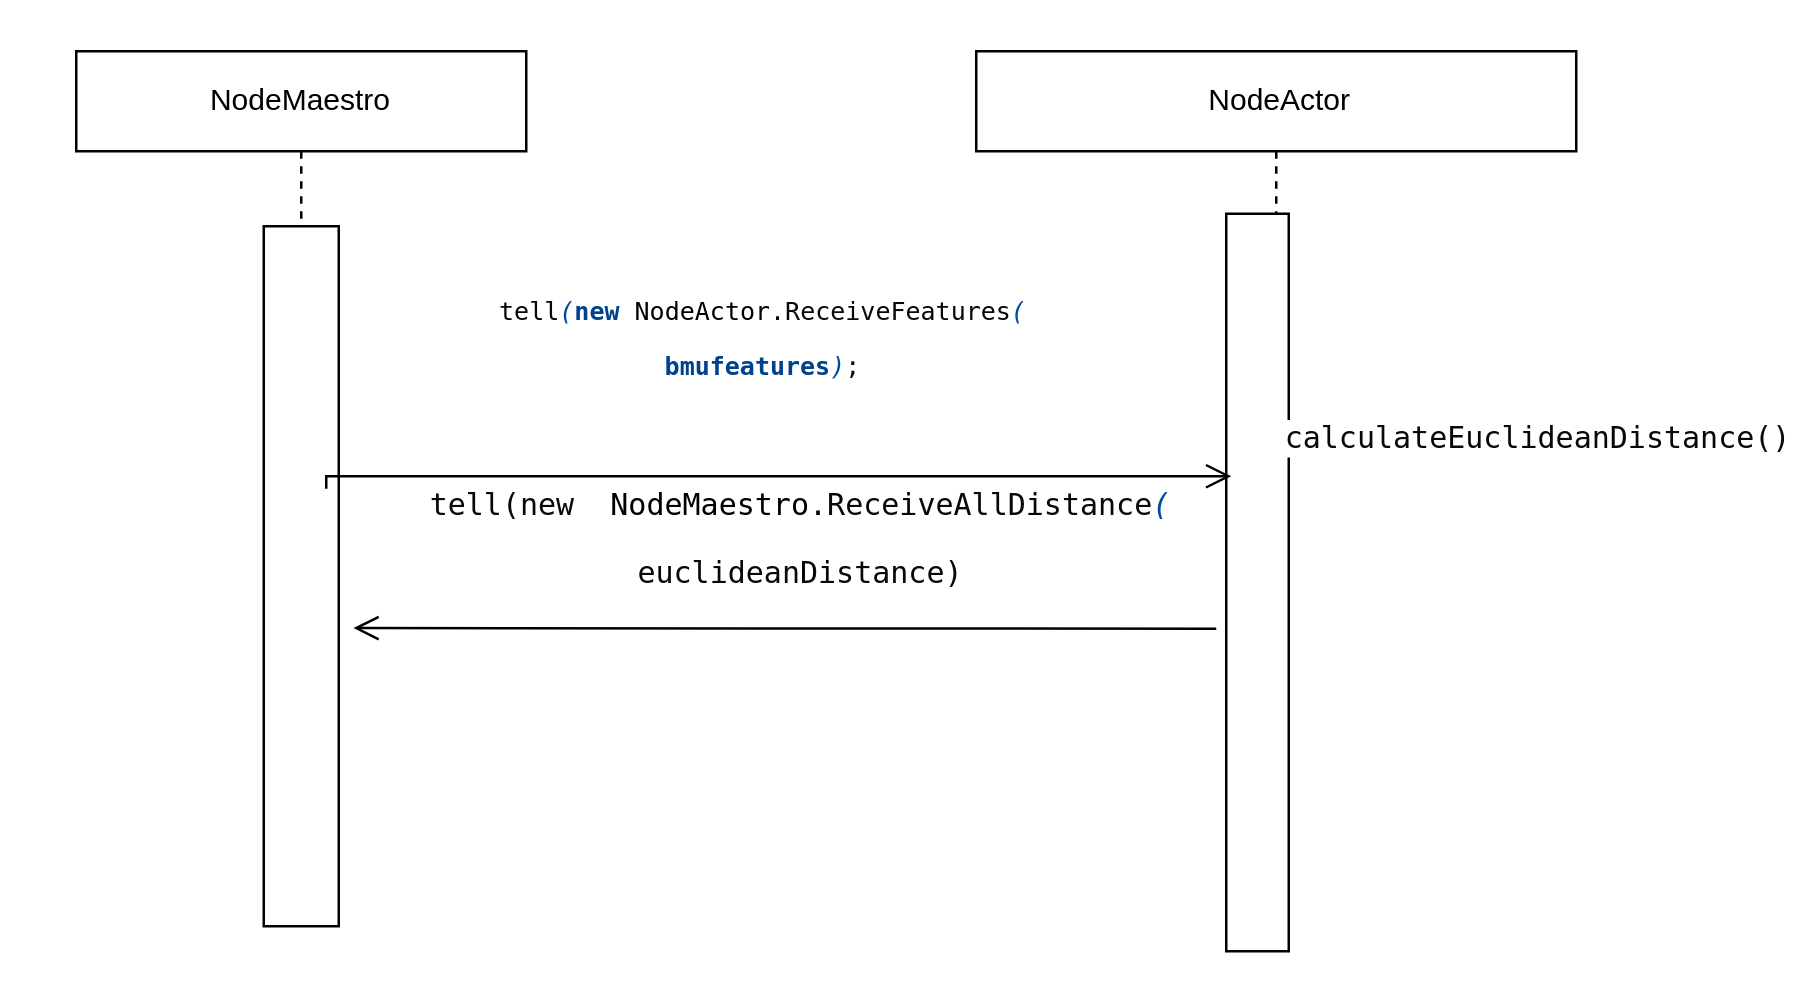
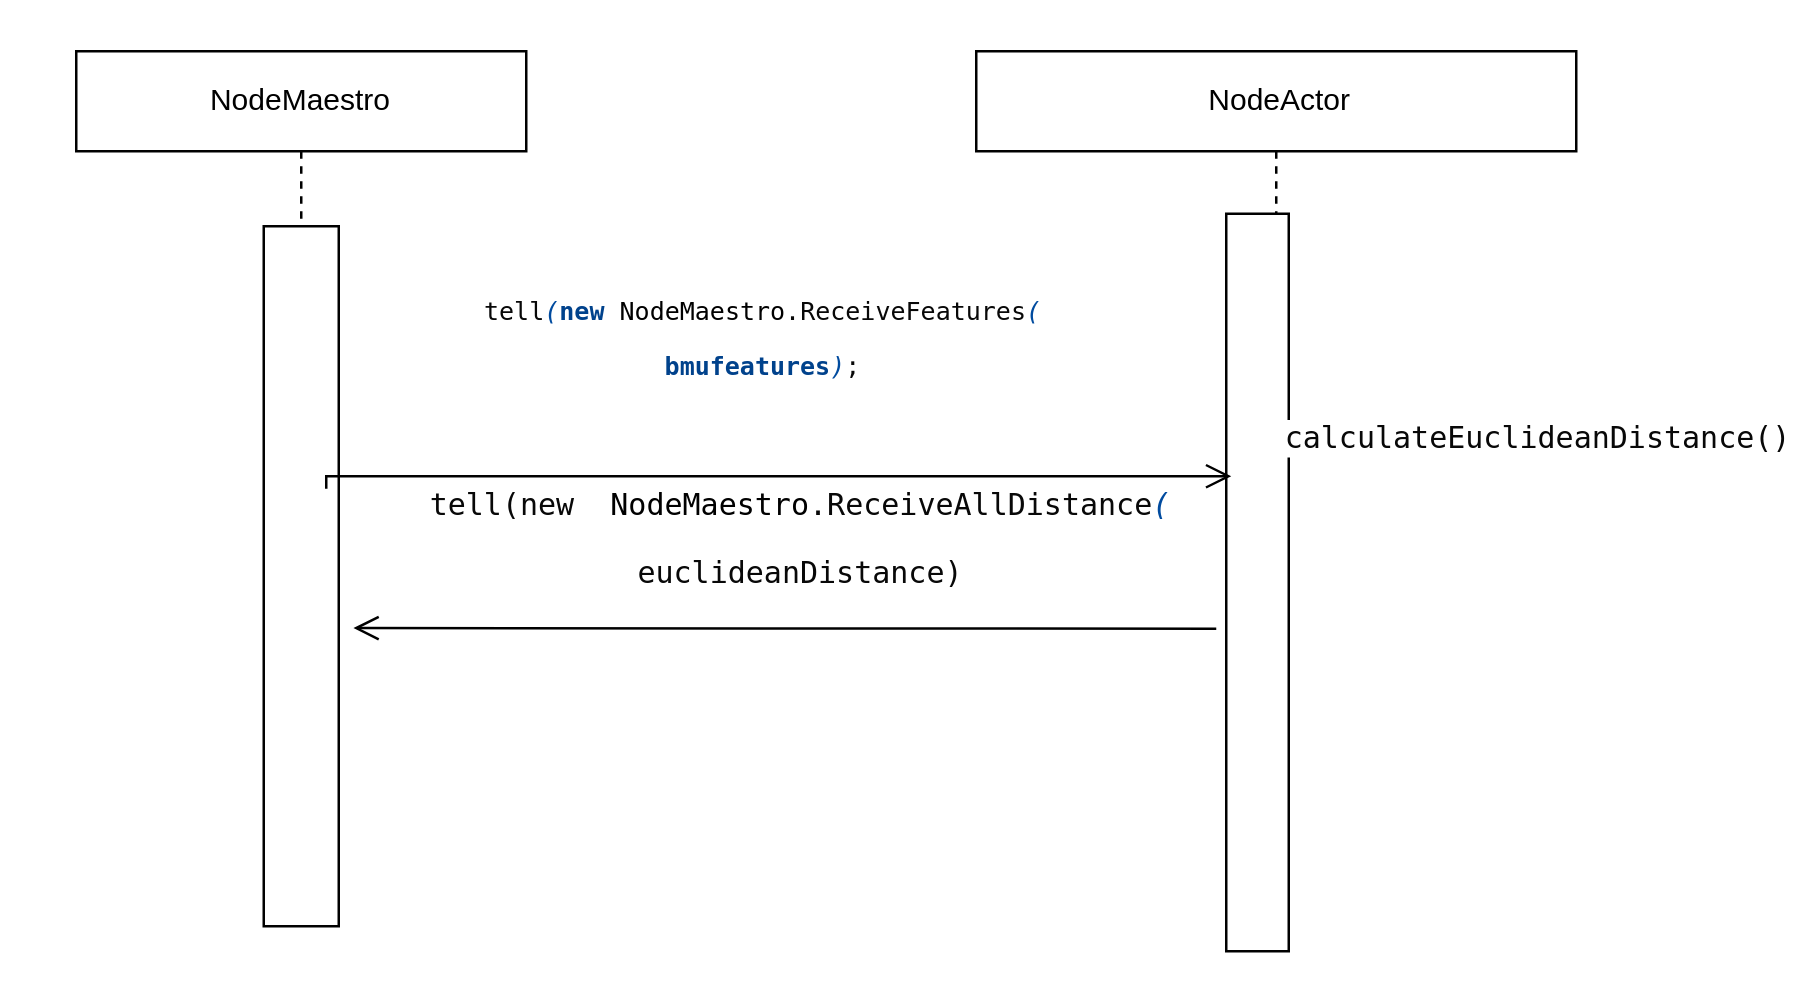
node "tell(new NodeActor.ReceiveFeatures(bmufeatures);": label "tell(new NodeActor.ReceiveFeatures(bmufeatures);" -> "tell(new NodeMaestro.ReceiveFeatures(bmufeatures);"
